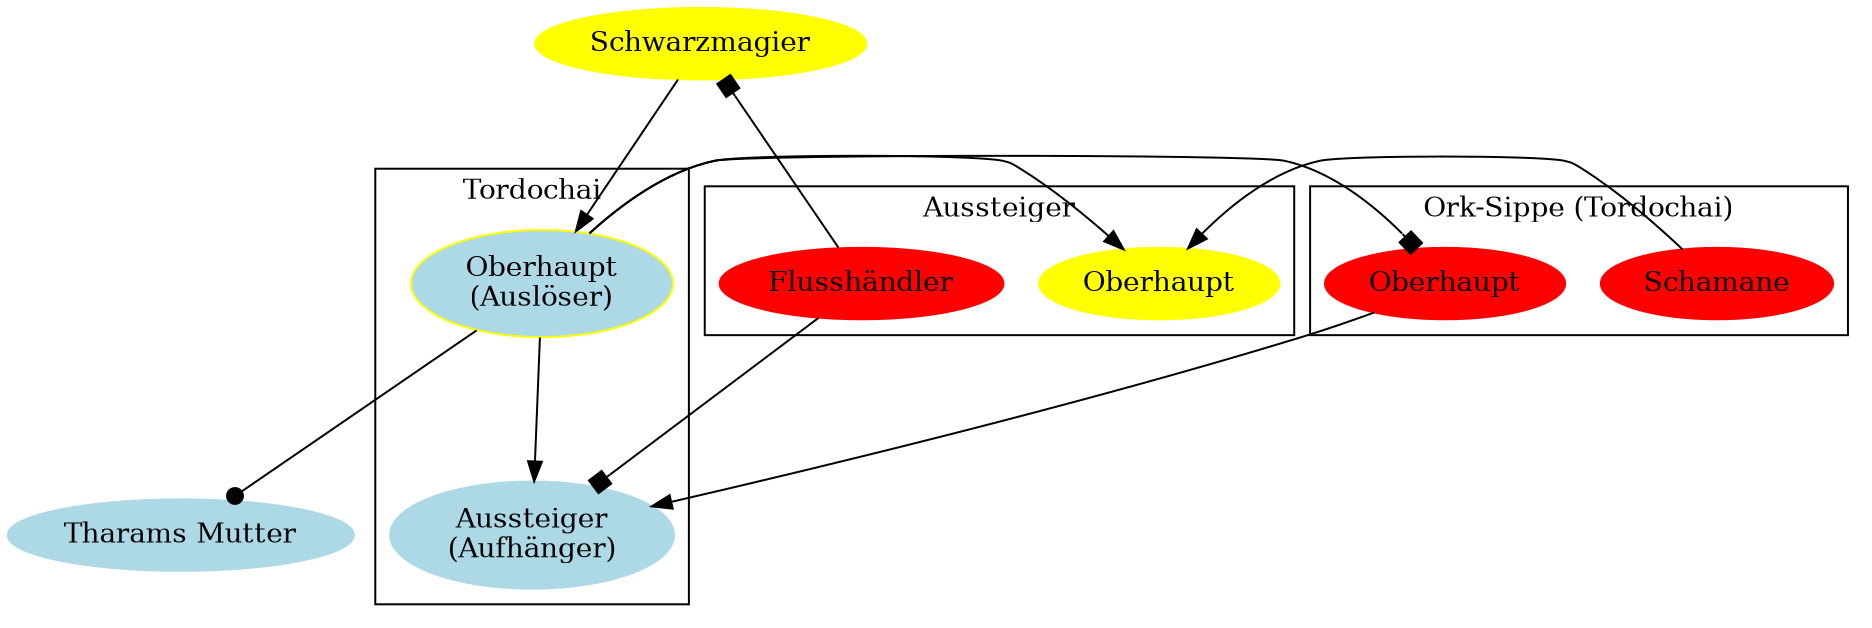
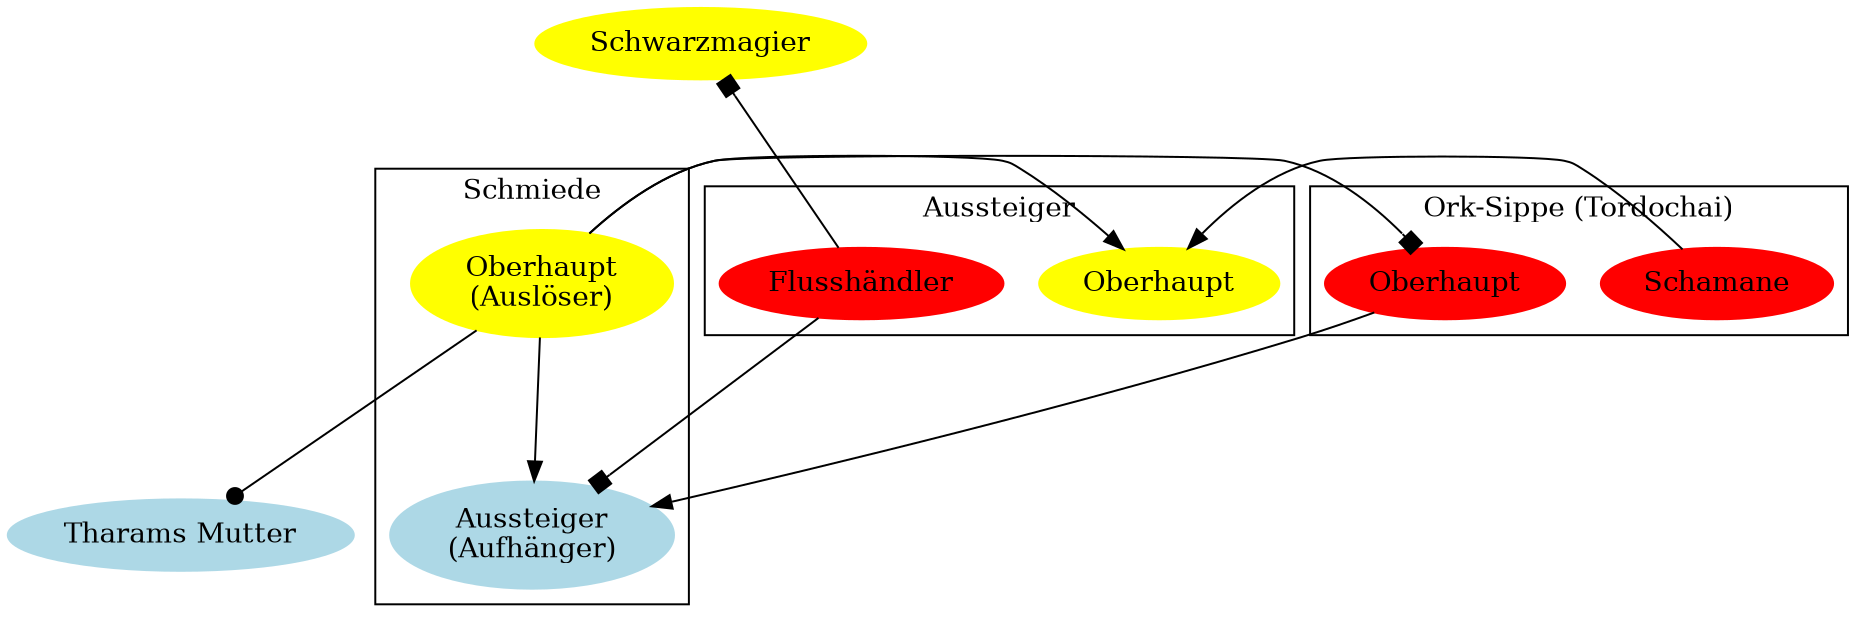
edge "Schwarzmagier" -> "Oberhaupt (Auslöser)": removed
cluster "Tordochai": label "Tordochai" -> "Schmiede"
node "Oberhaupt (Auslöser)": fillcolor lightblue -> yellow
